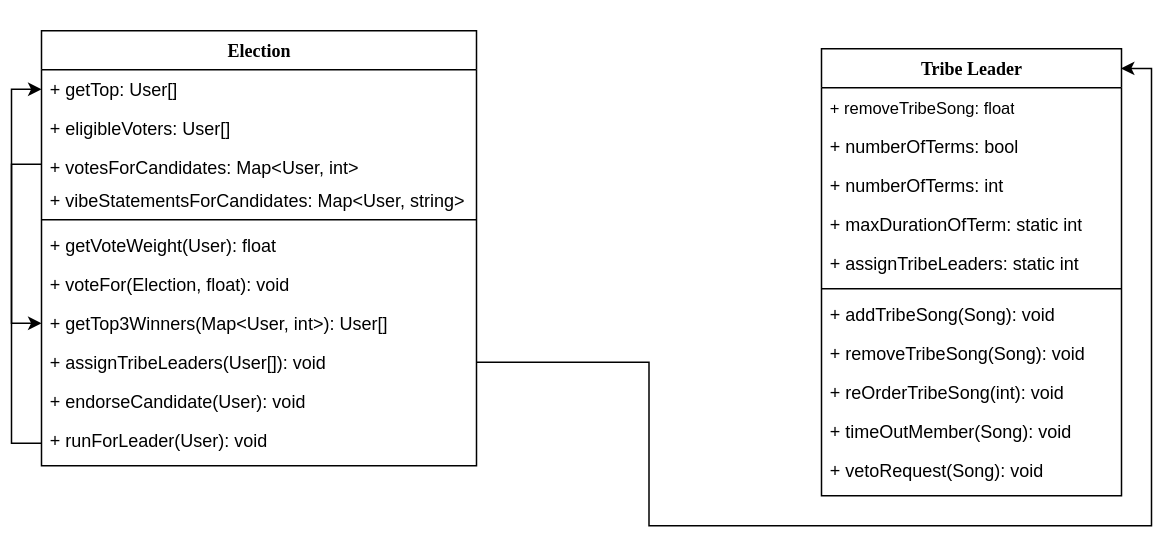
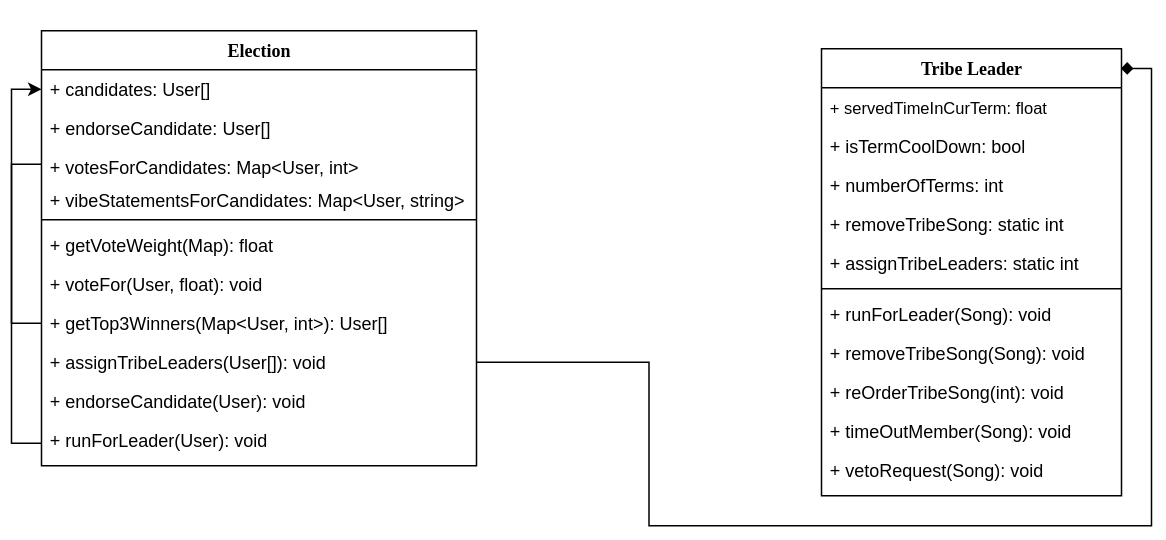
edge "+ assignTribeLeaders(User[]): void" -> "Tribe Leader": arrowhead classic -> diamond
node "+ getTop: User[]": label "+ getTop: User[]" -> "+ candidates: User[]"
node "+ removeTribeSong: float": label "+ removeTribeSong: float" -> "+ servedTimeInCurTerm: float"
node "+ eligibleVoters: User[]": label "+ eligibleVoters: User[]" -> "+ endorseCandidate: User[]"
node "+ numberOfTerms: bool": label "+ numberOfTerms: bool" -> "+ isTermCoolDown: bool"
node "+ maxDurationOfTerm: static int": label "+ maxDurationOfTerm: static int" -> "+ removeTribeSong: static int"
node "+ getVoteWeight(User): float": label "+ getVoteWeight(User): float" -> "+ getVoteWeight(Map): float"
node "+ voteFor(Election, float): void": label "+ voteFor(Election, float): void" -> "+ voteFor(User, float): void"
node "+ addTribeSong(Song): void": label "+ addTribeSong(Song): void" -> "+ runForLeader(Song): void"
edge "+ votesForCandidates: Map<User, int>" -> "+ getTop3Winners(Map<User, int>): User[]": arrowhead classic -> none
